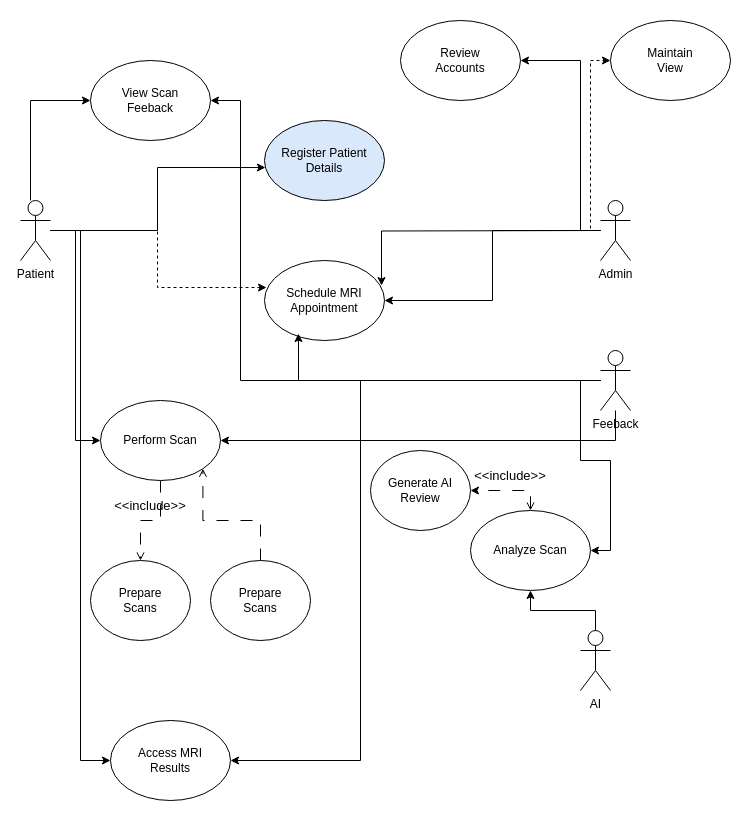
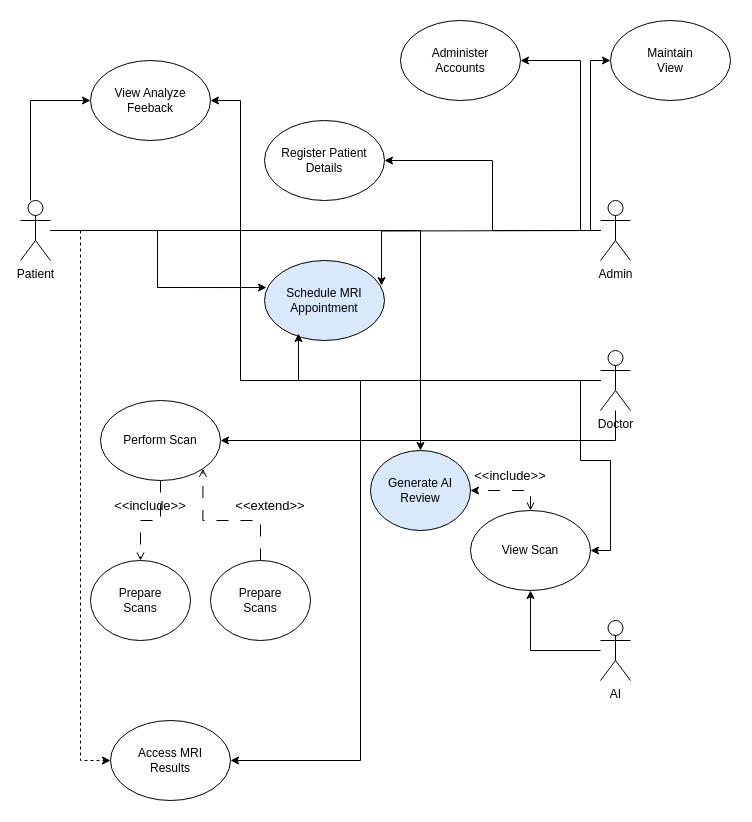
node "Review Accounts": label "Review Accounts" -> "Administer Accounts"
node "View Scan Feeback": label "View Scan Feeback" -> "View Analyze Feeback"
edge "Admin" -> "Maintain View": style dashed -> solid
node "Register Patient Details": fillcolor #dae8fc -> #ffffff
edge "Patient" -> "Register Patient Details": removed
edge "Patient" -> "Schedule MRI Appointment": style dashed -> solid
node "Schedule MRI Appointment": fillcolor #ffffff -> #dae8fc
edge "Admin" -> "Schedule MRI Appointment": now "Admin" -> "Register Patient Details"
edge "Patient" -> "Perform Scan": now "Patient" -> "Generate AI Review"
node "Feeback": label "Feeback" -> "Doctor"
node "Generate AI Review": fillcolor #ffffff -> #dae8fc
node "<<extend>>": added
edge "Patient" -> "Access MRI Results": style solid -> dashed
node "Analyze Scan": label "Analyze Scan" -> "View Scan"
node "AI": moved (596, 661) -> (616, 651)
